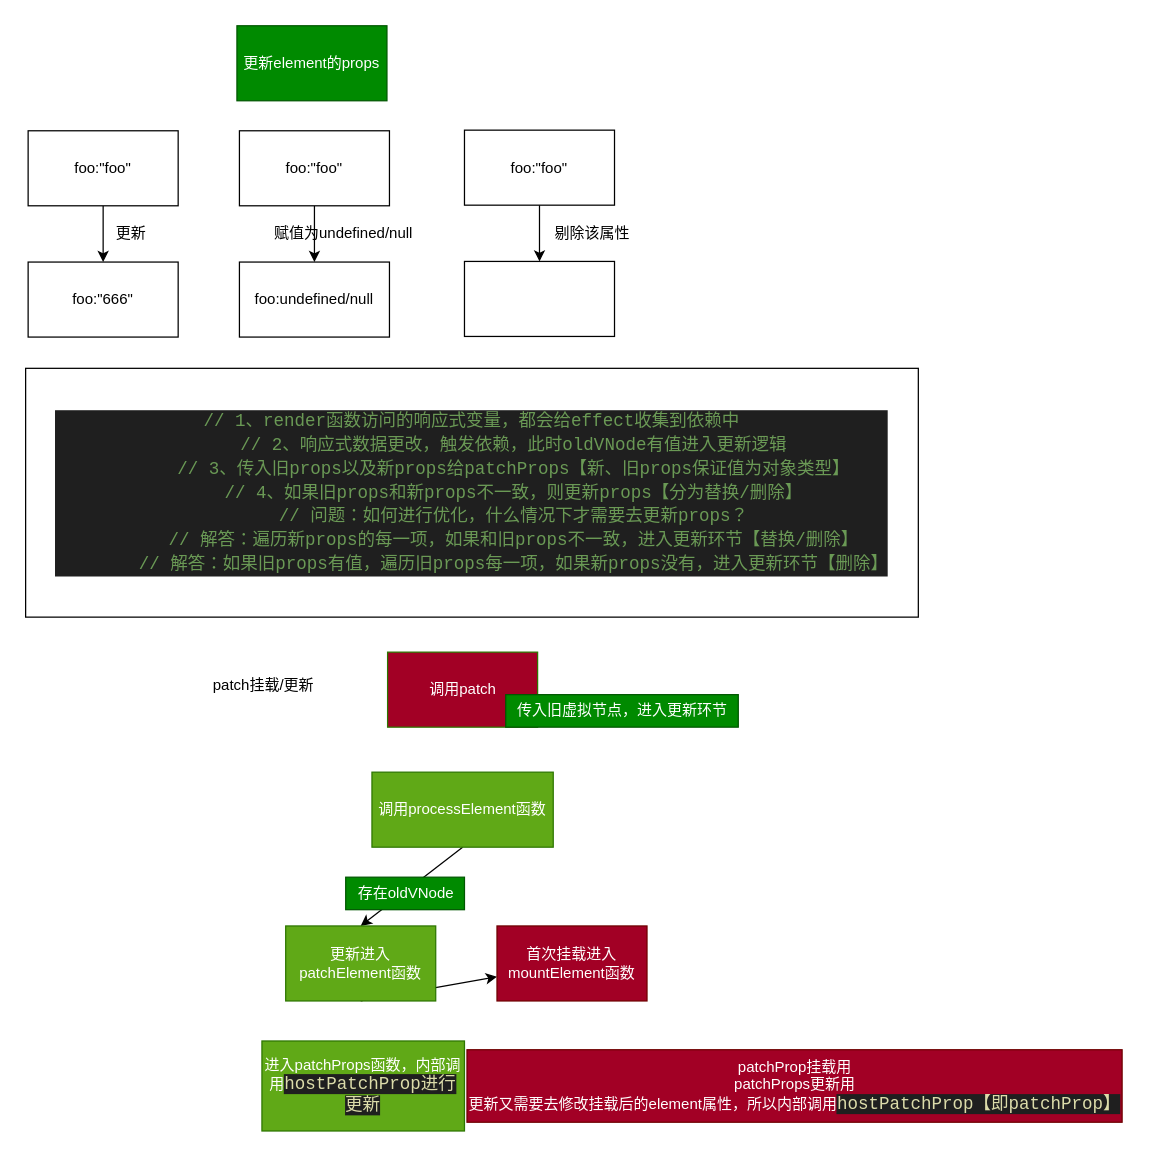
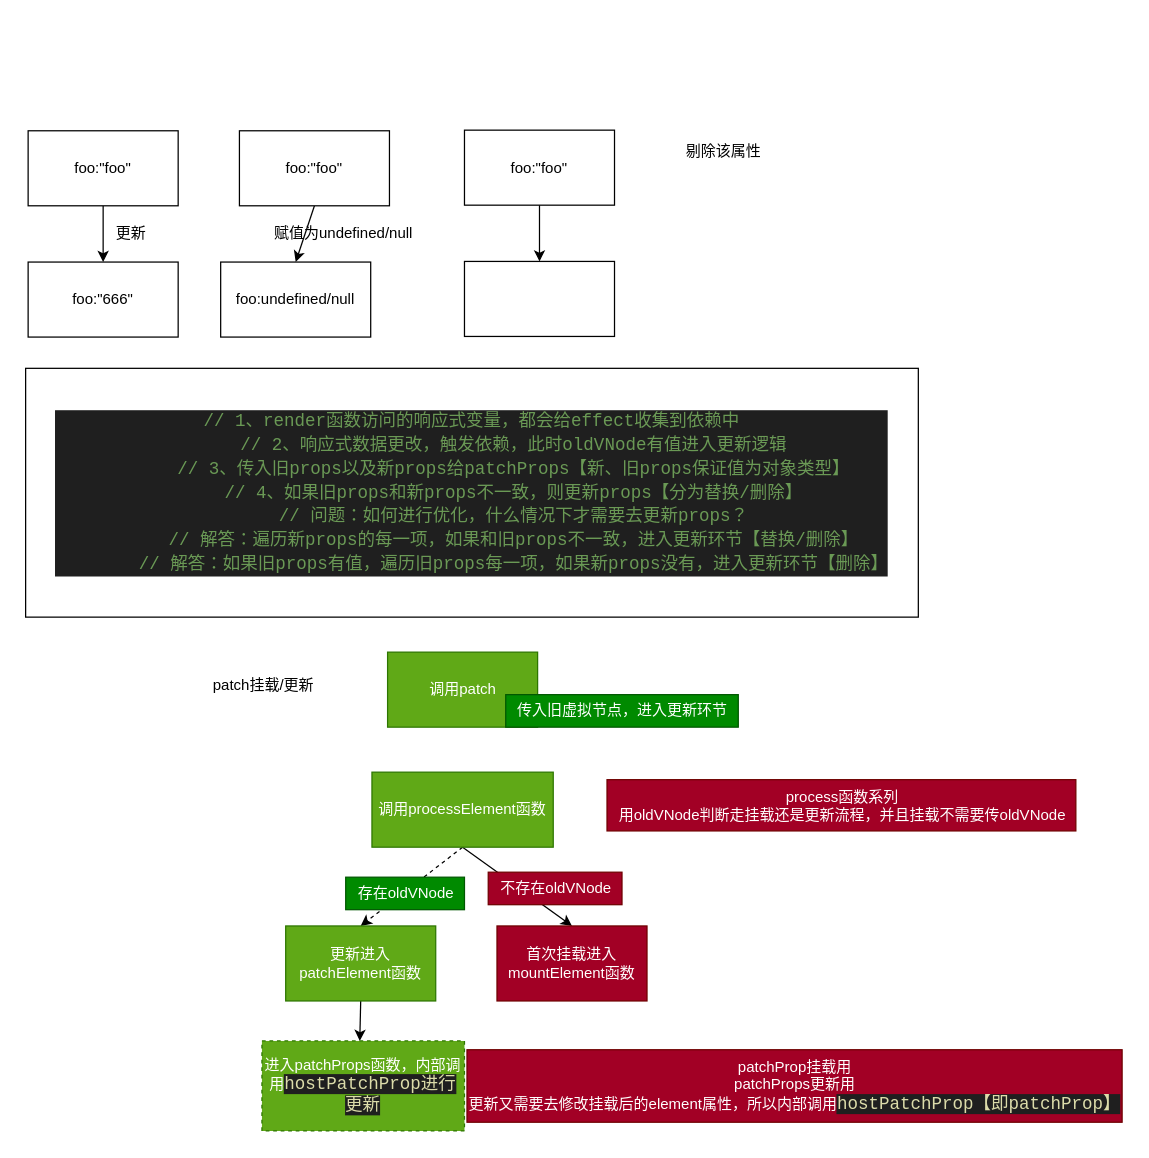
node "更新element的props": removed
node "剔除该属性": moved (592, 233) -> (723, 152)
node "foo:undefined/null": moved (314, 299) -> (296, 299)
node "调用patch": fillcolor #a20025 -> #60a917
node "process函数系列 用oldVNode判断走挂载还是更新流程，并且挂载不需要传oldVNode": added
edge "调用processElement函数" -> "更新进入patchElement函数": style solid -> dashed
edge "调用processElement函数" -> "首次挂载进入mountElement函数": added
node "不存在oldVNode": added
edge "更新进入patchElement函数" -> "首次挂载进入mountElement函数": now "更新进入patchElement函数" -> "进入patchProps函数，内部调用hostPatchProp进行更新"
node "进入patchProps函数，内部调用hostPatchProp进行更新": style solid -> dashed
